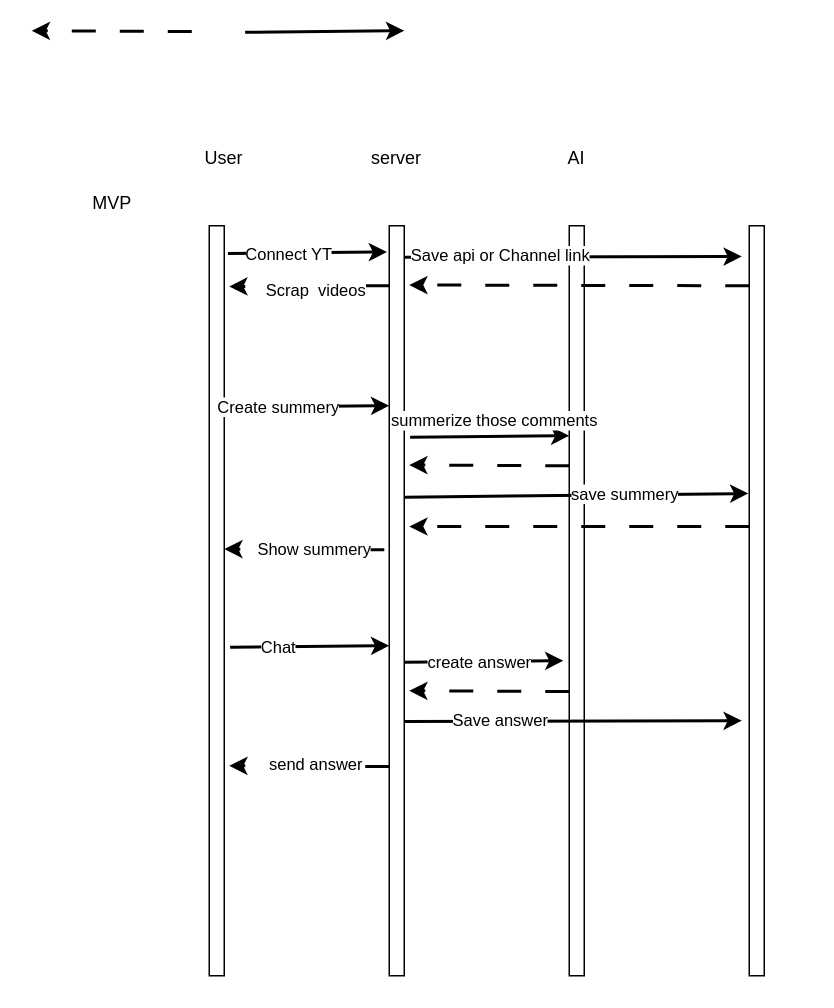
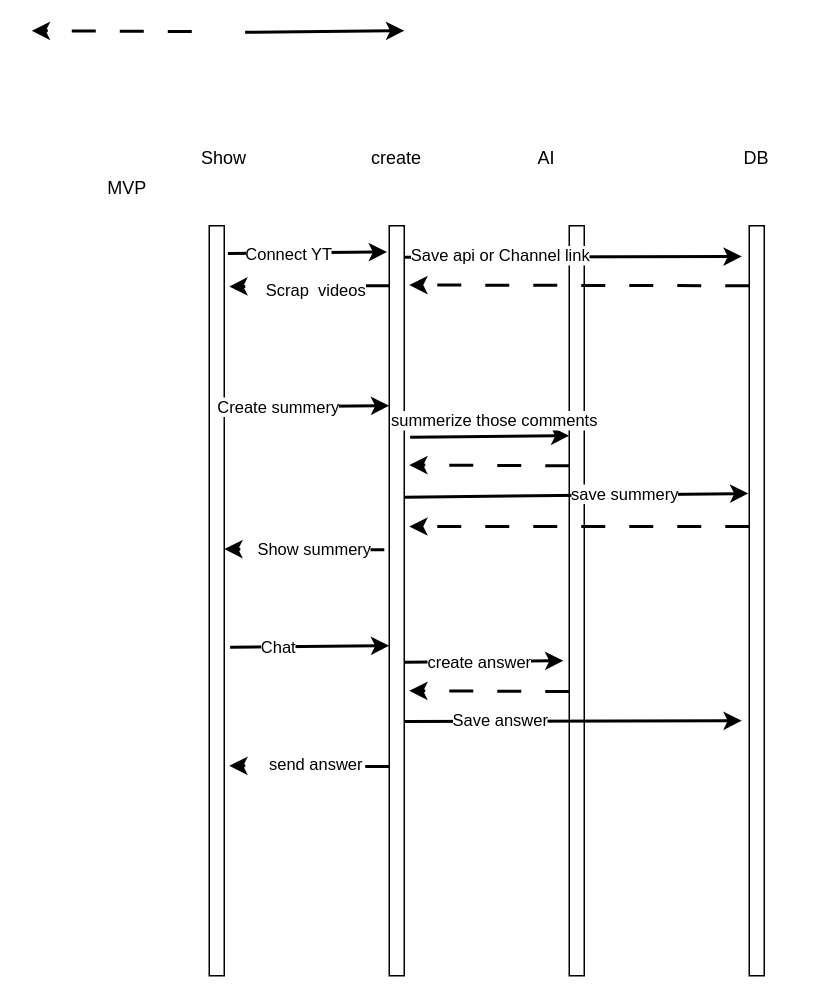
node "User": label "User" -> "Show"
node "server": label "server" -> "create"
node "AI": moved (577, 158) -> (547, 158)
node "DB": added
node "MVP": moved (112, 203) -> (127, 188)
